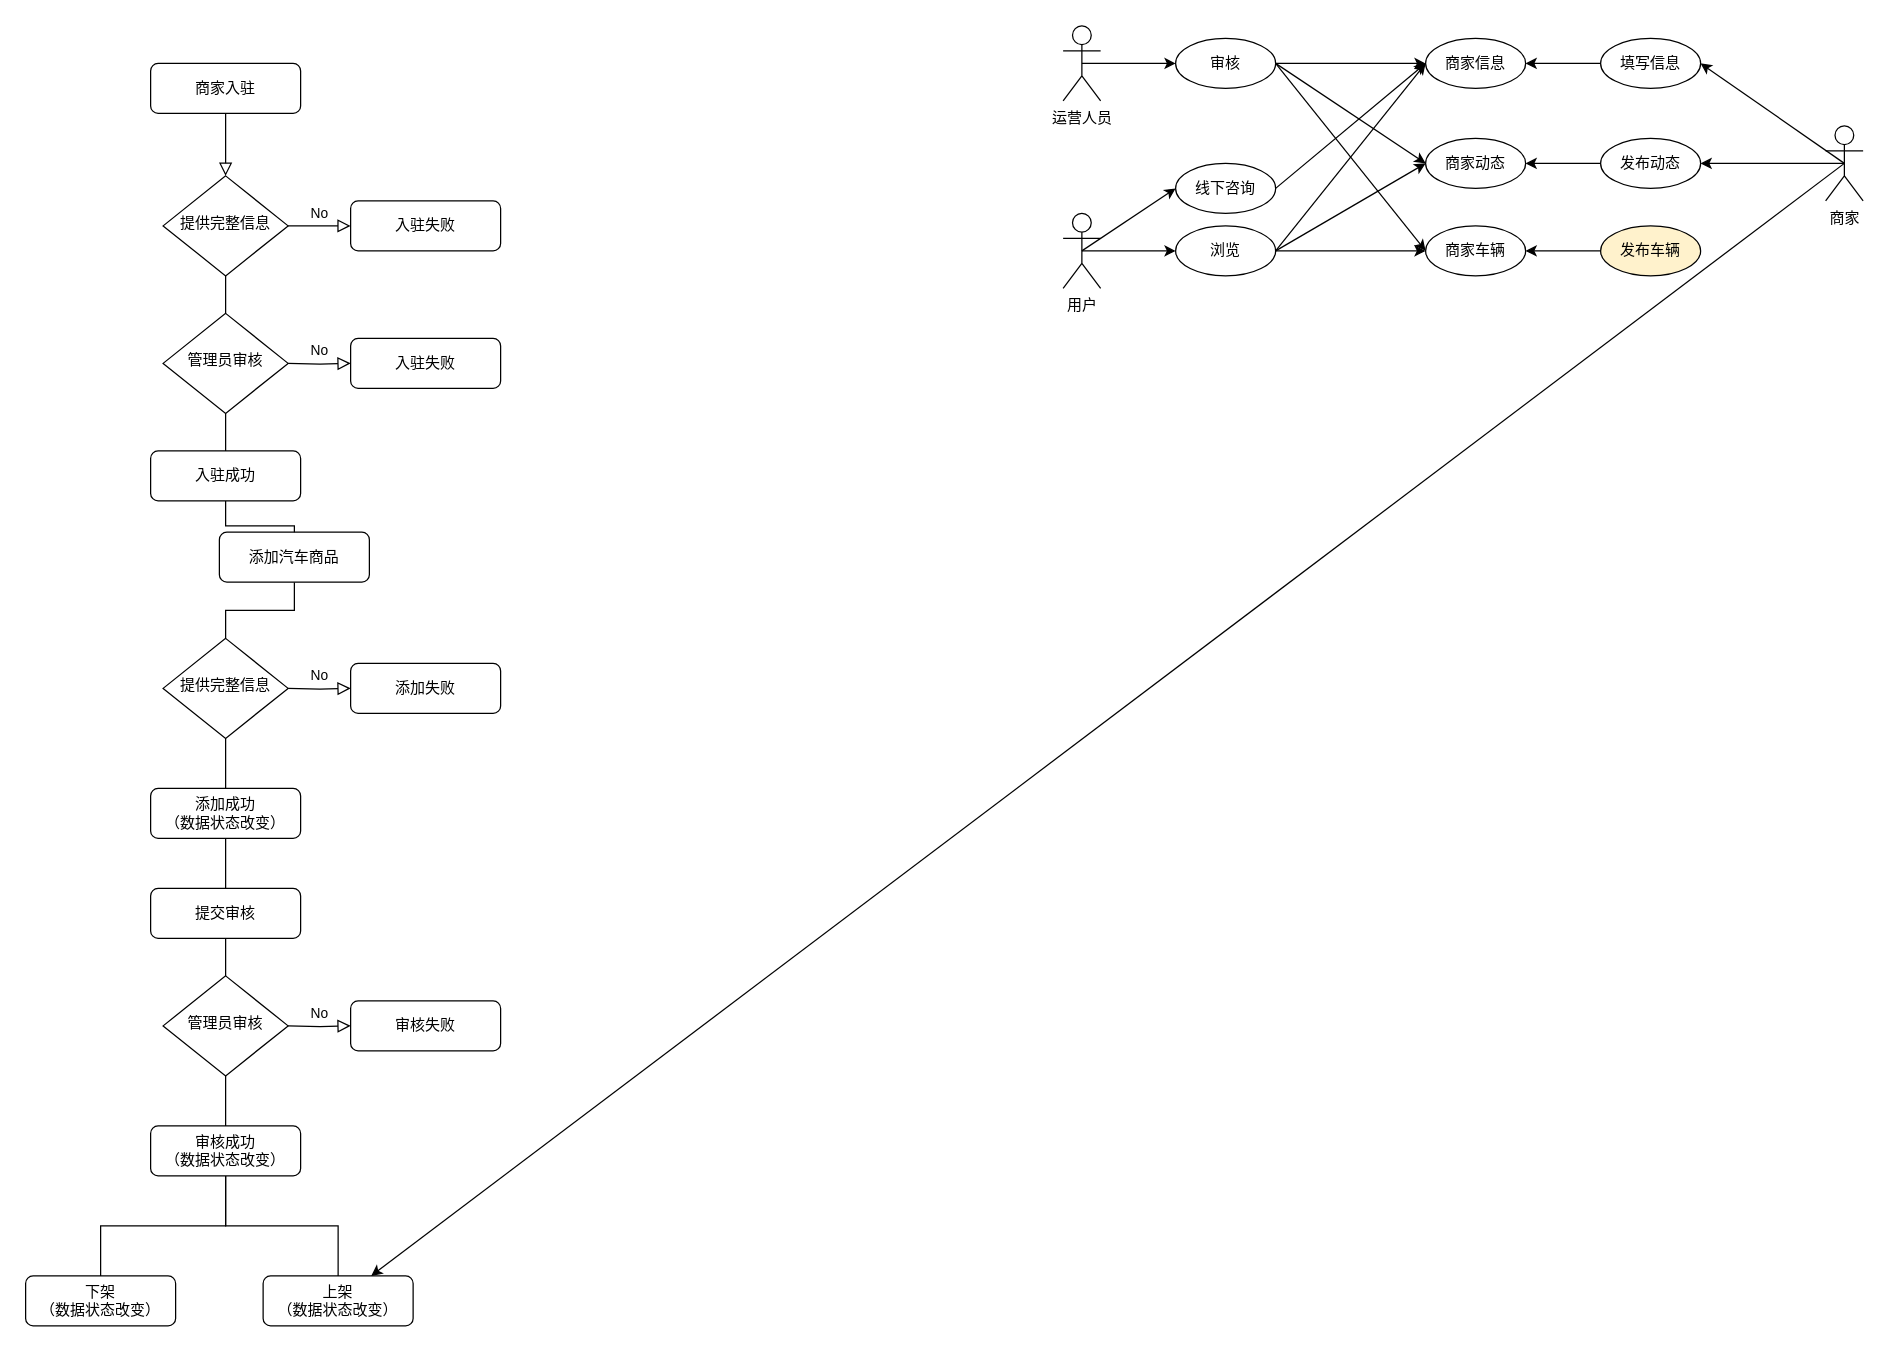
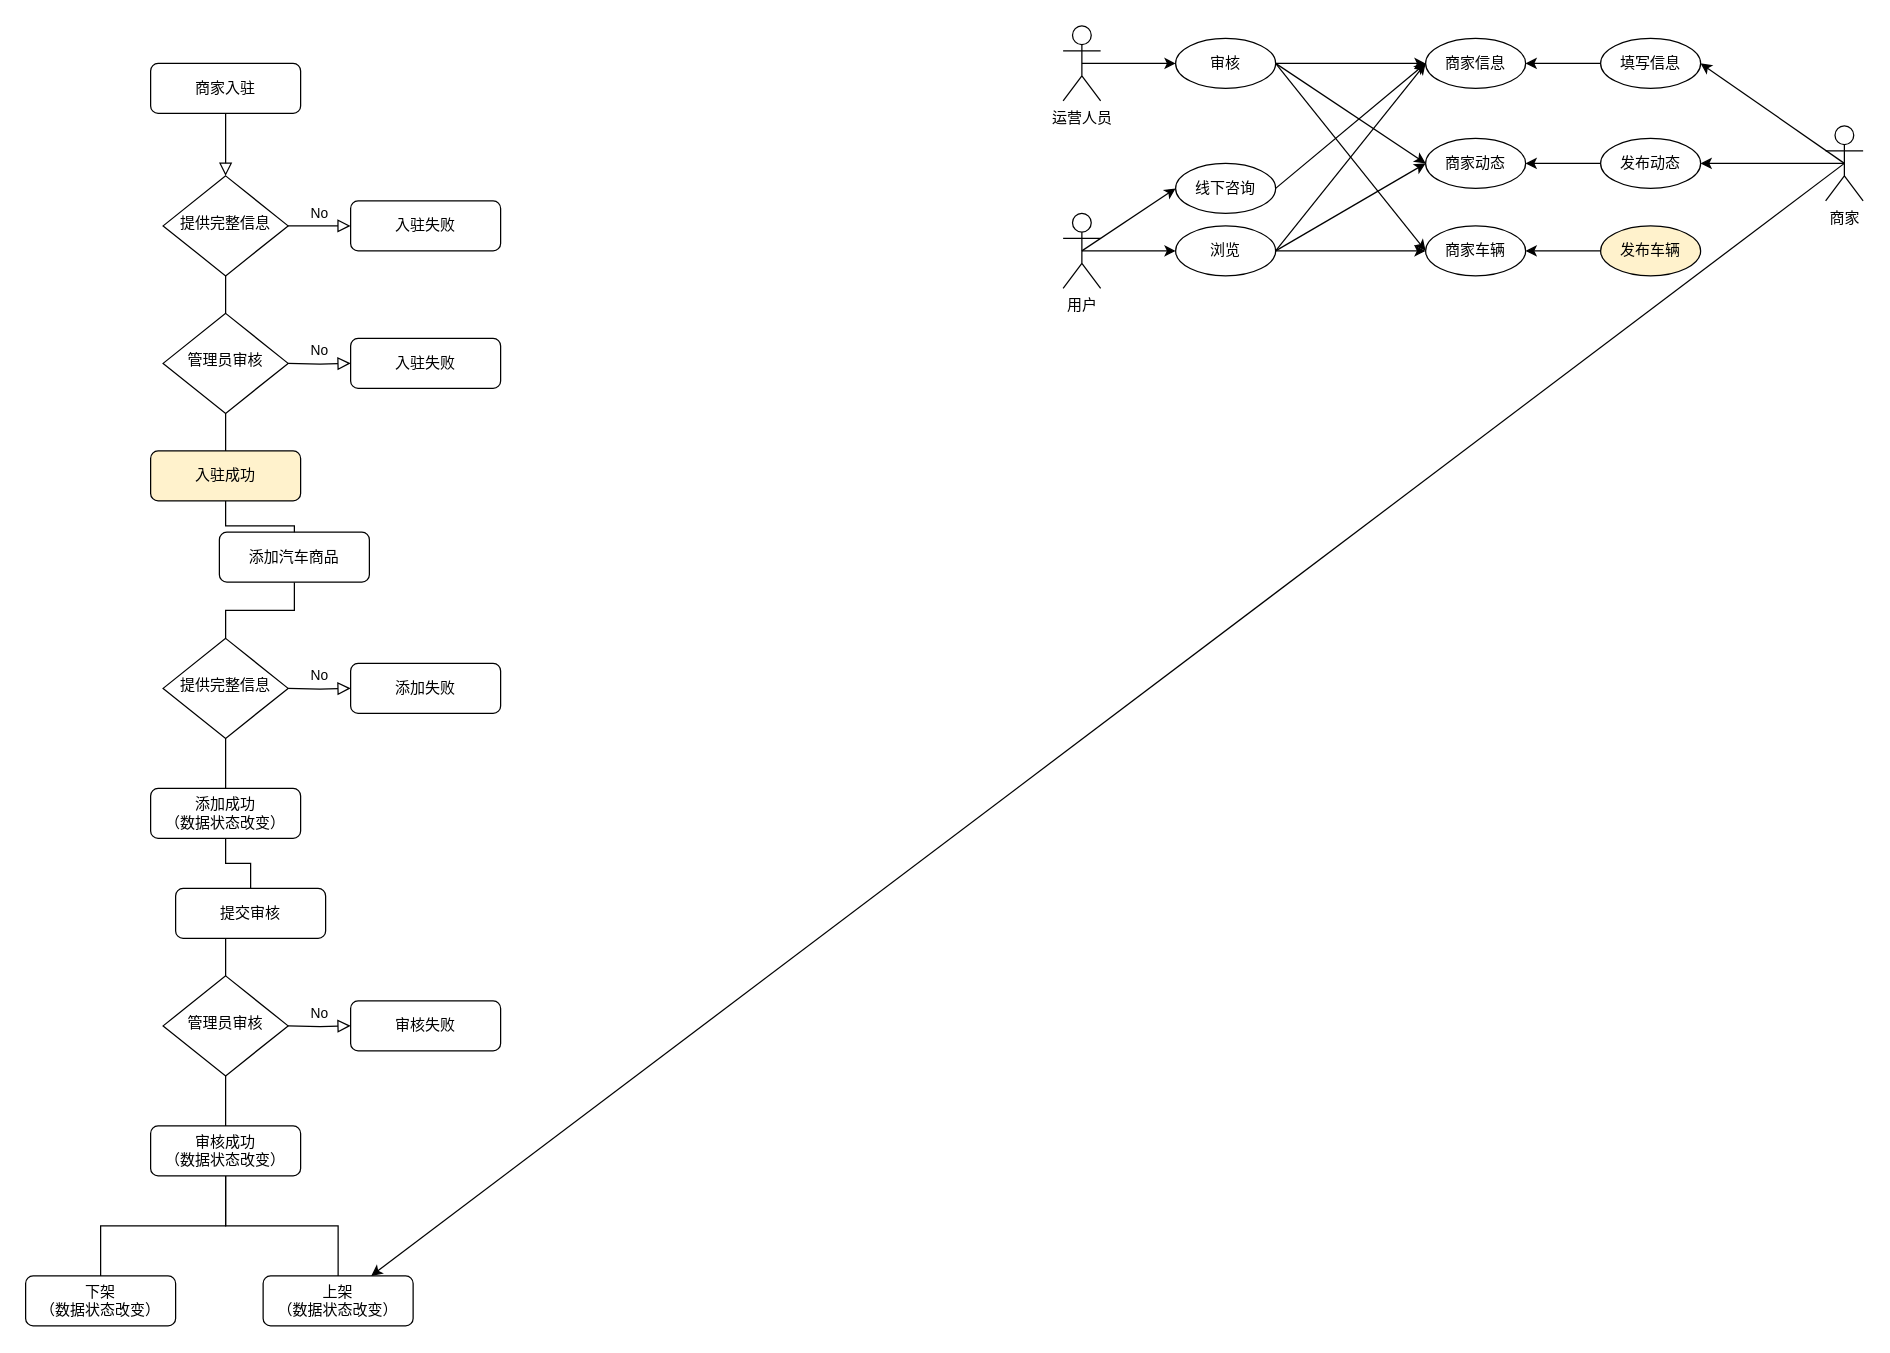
node "入驻成功": fillcolor #ffffff -> #fff2cc
node "提交审核": moved (226, 913) -> (251, 913)
